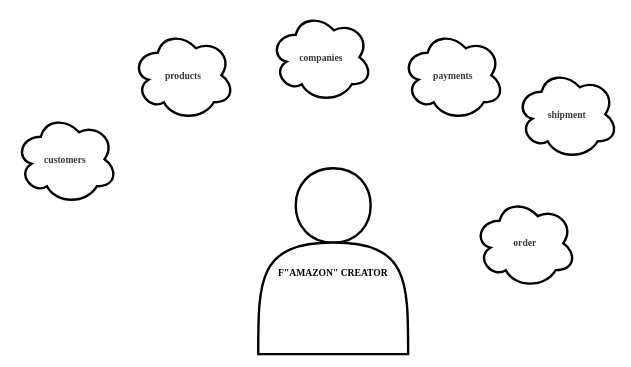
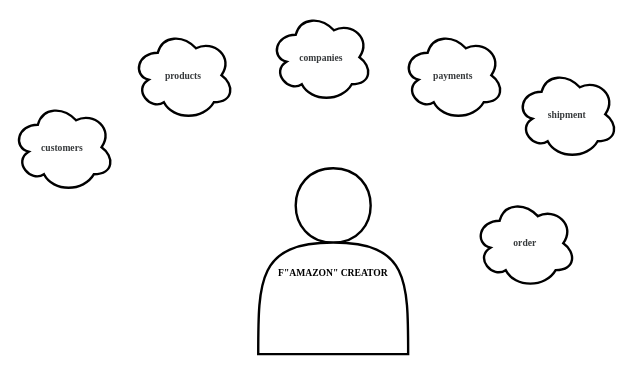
node "customers": moved (66, 159) -> (63, 147)
